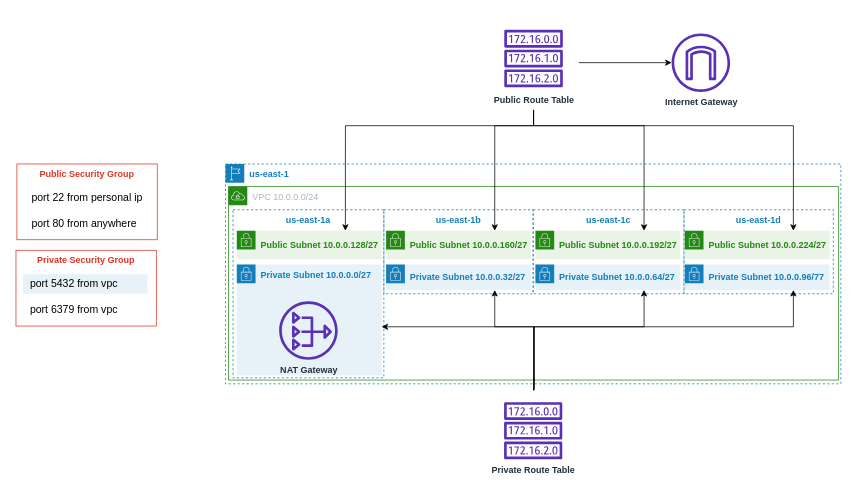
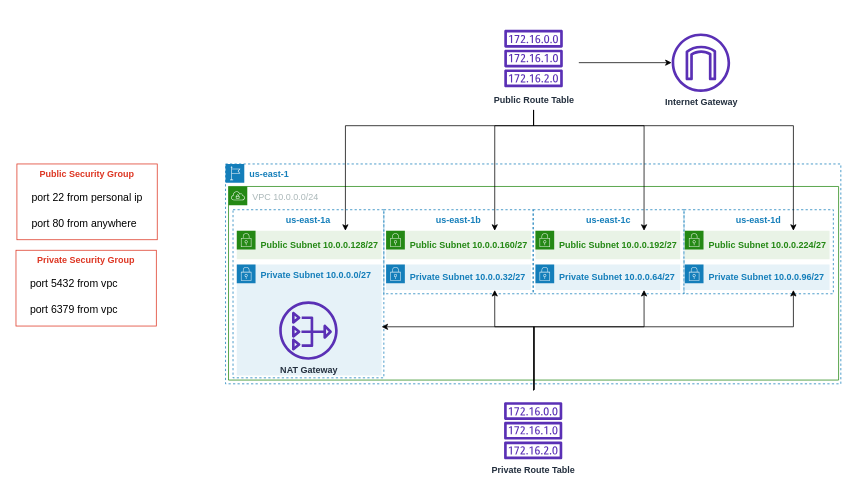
node "Private Subnet 10.0.0.96/77": label "Private Subnet 10.0.0.96/77" -> "Private Subnet 10.0.0.96/27"
node "port 5432 from vpc": fillcolor #e6f2f8 -> #ffffff
